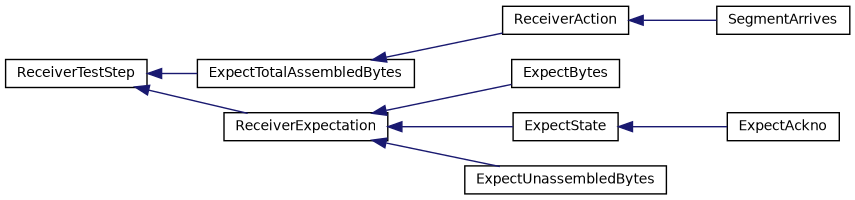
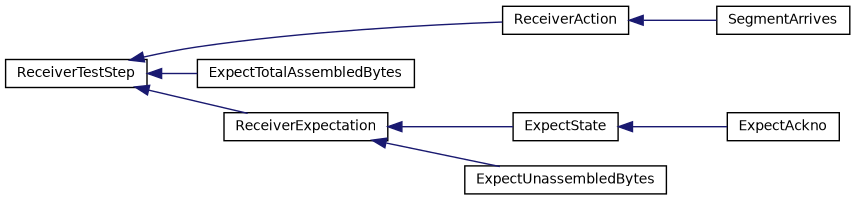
edge "ReceiverAction" -> "ExpectTotalAssembledBytes": now "ReceiverAction" -> "ReceiverTestStep"
node "ExpectBytes": removed
